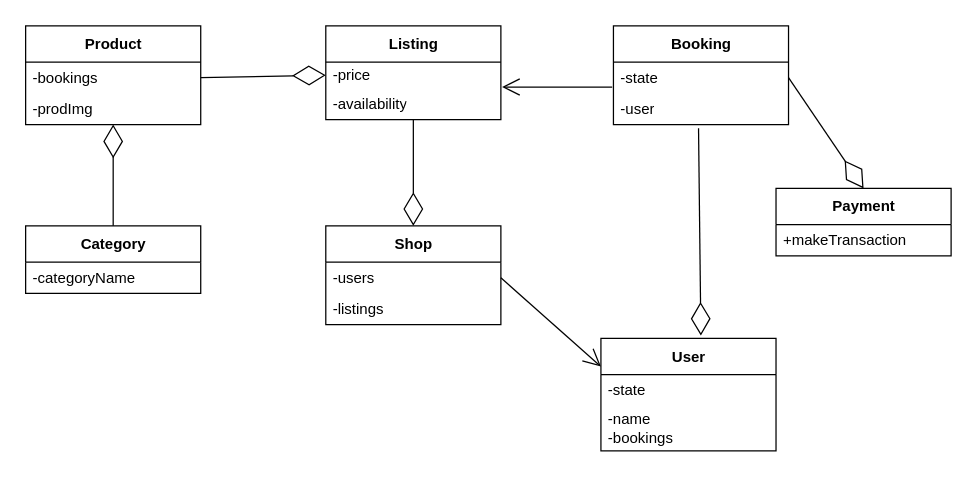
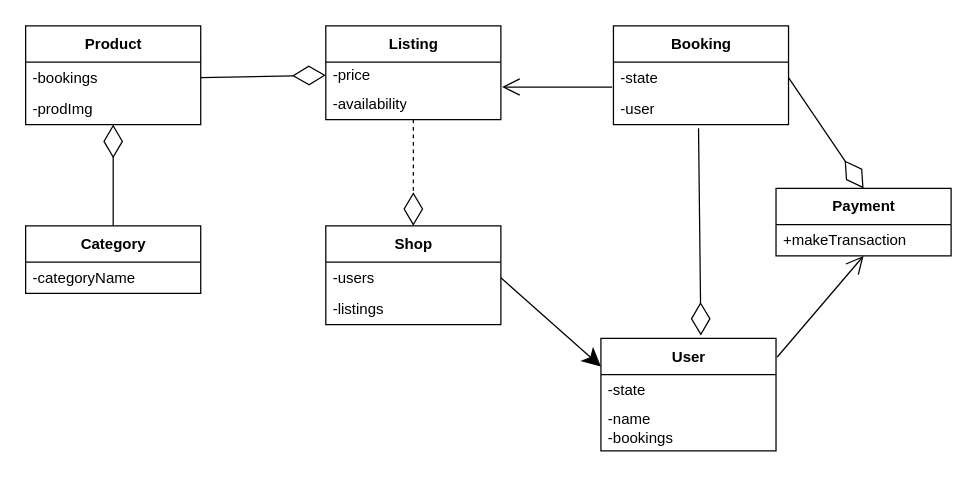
edge "Listing" -> "Shop": style solid -> dashed
edge "User" -> "Payment": added
edge "-users" -> "User": arrowhead open -> classic
